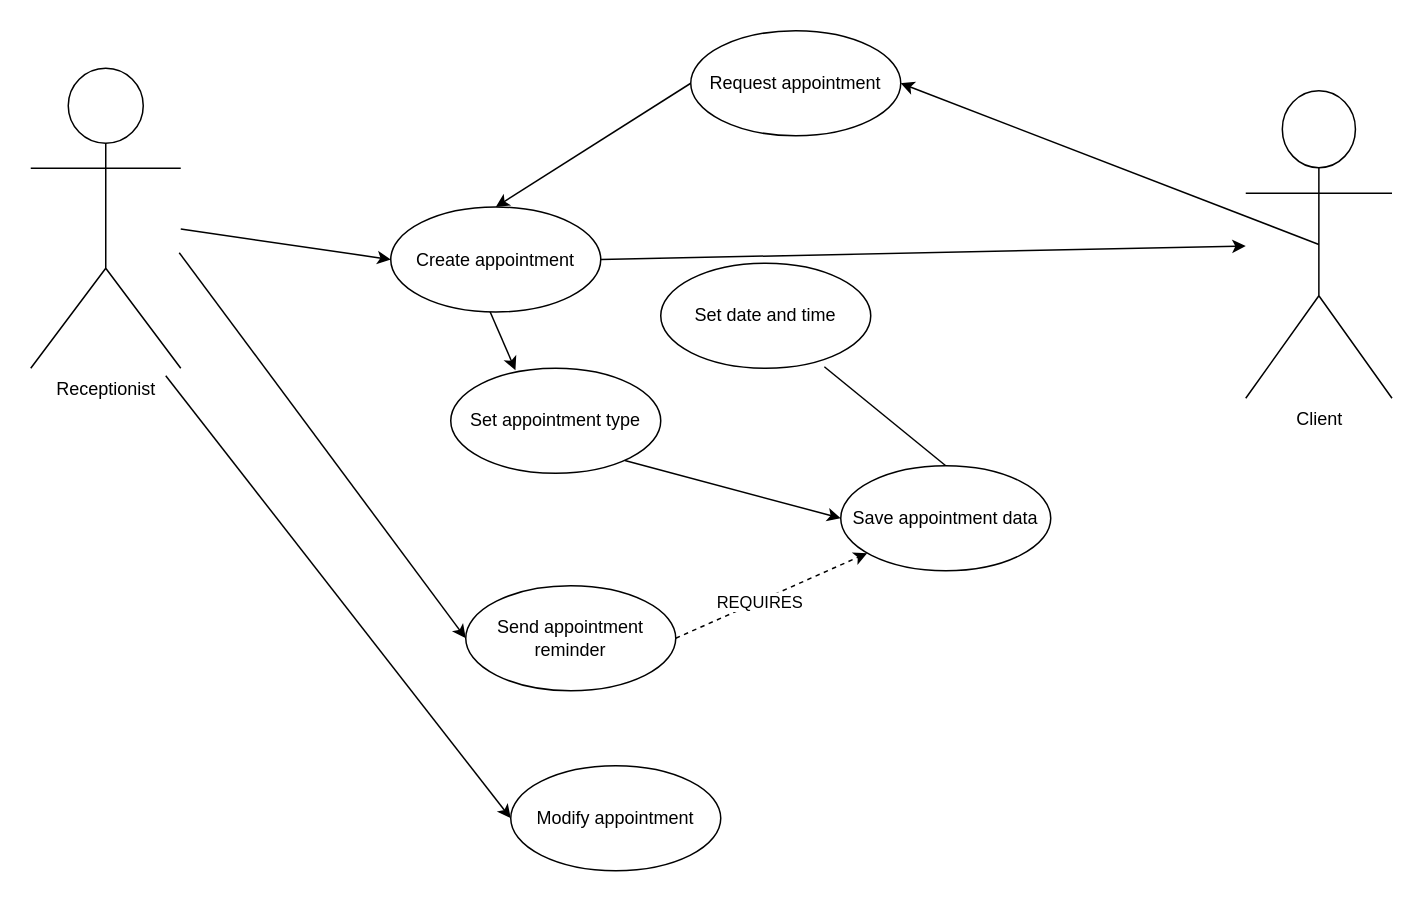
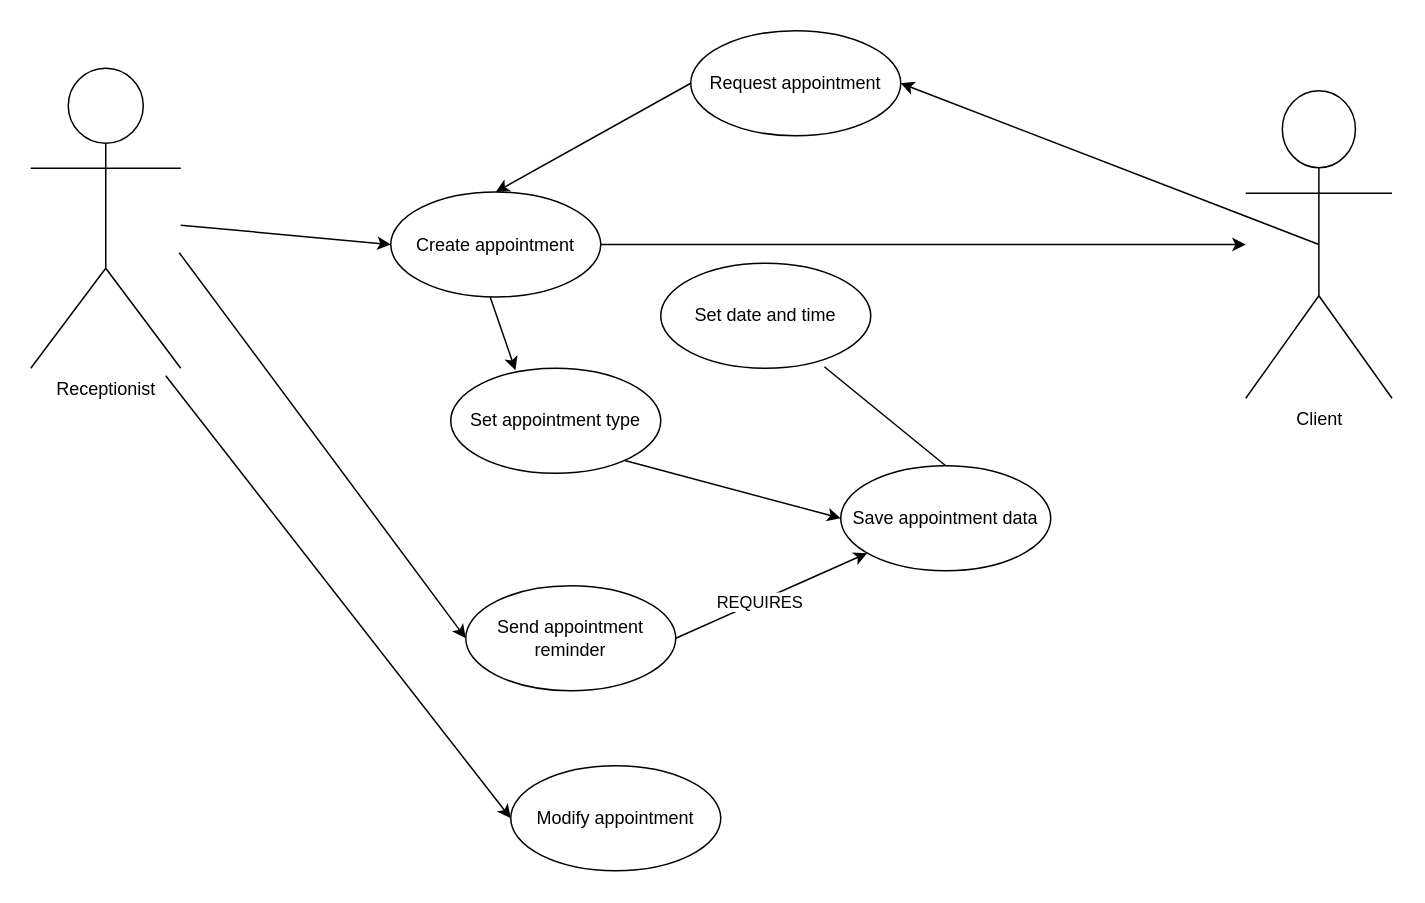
node "Create appointment": moved (496, 260) -> (496, 245)
edge "Send appointment reminder" -> "Save appointment data": style dashed -> solid
